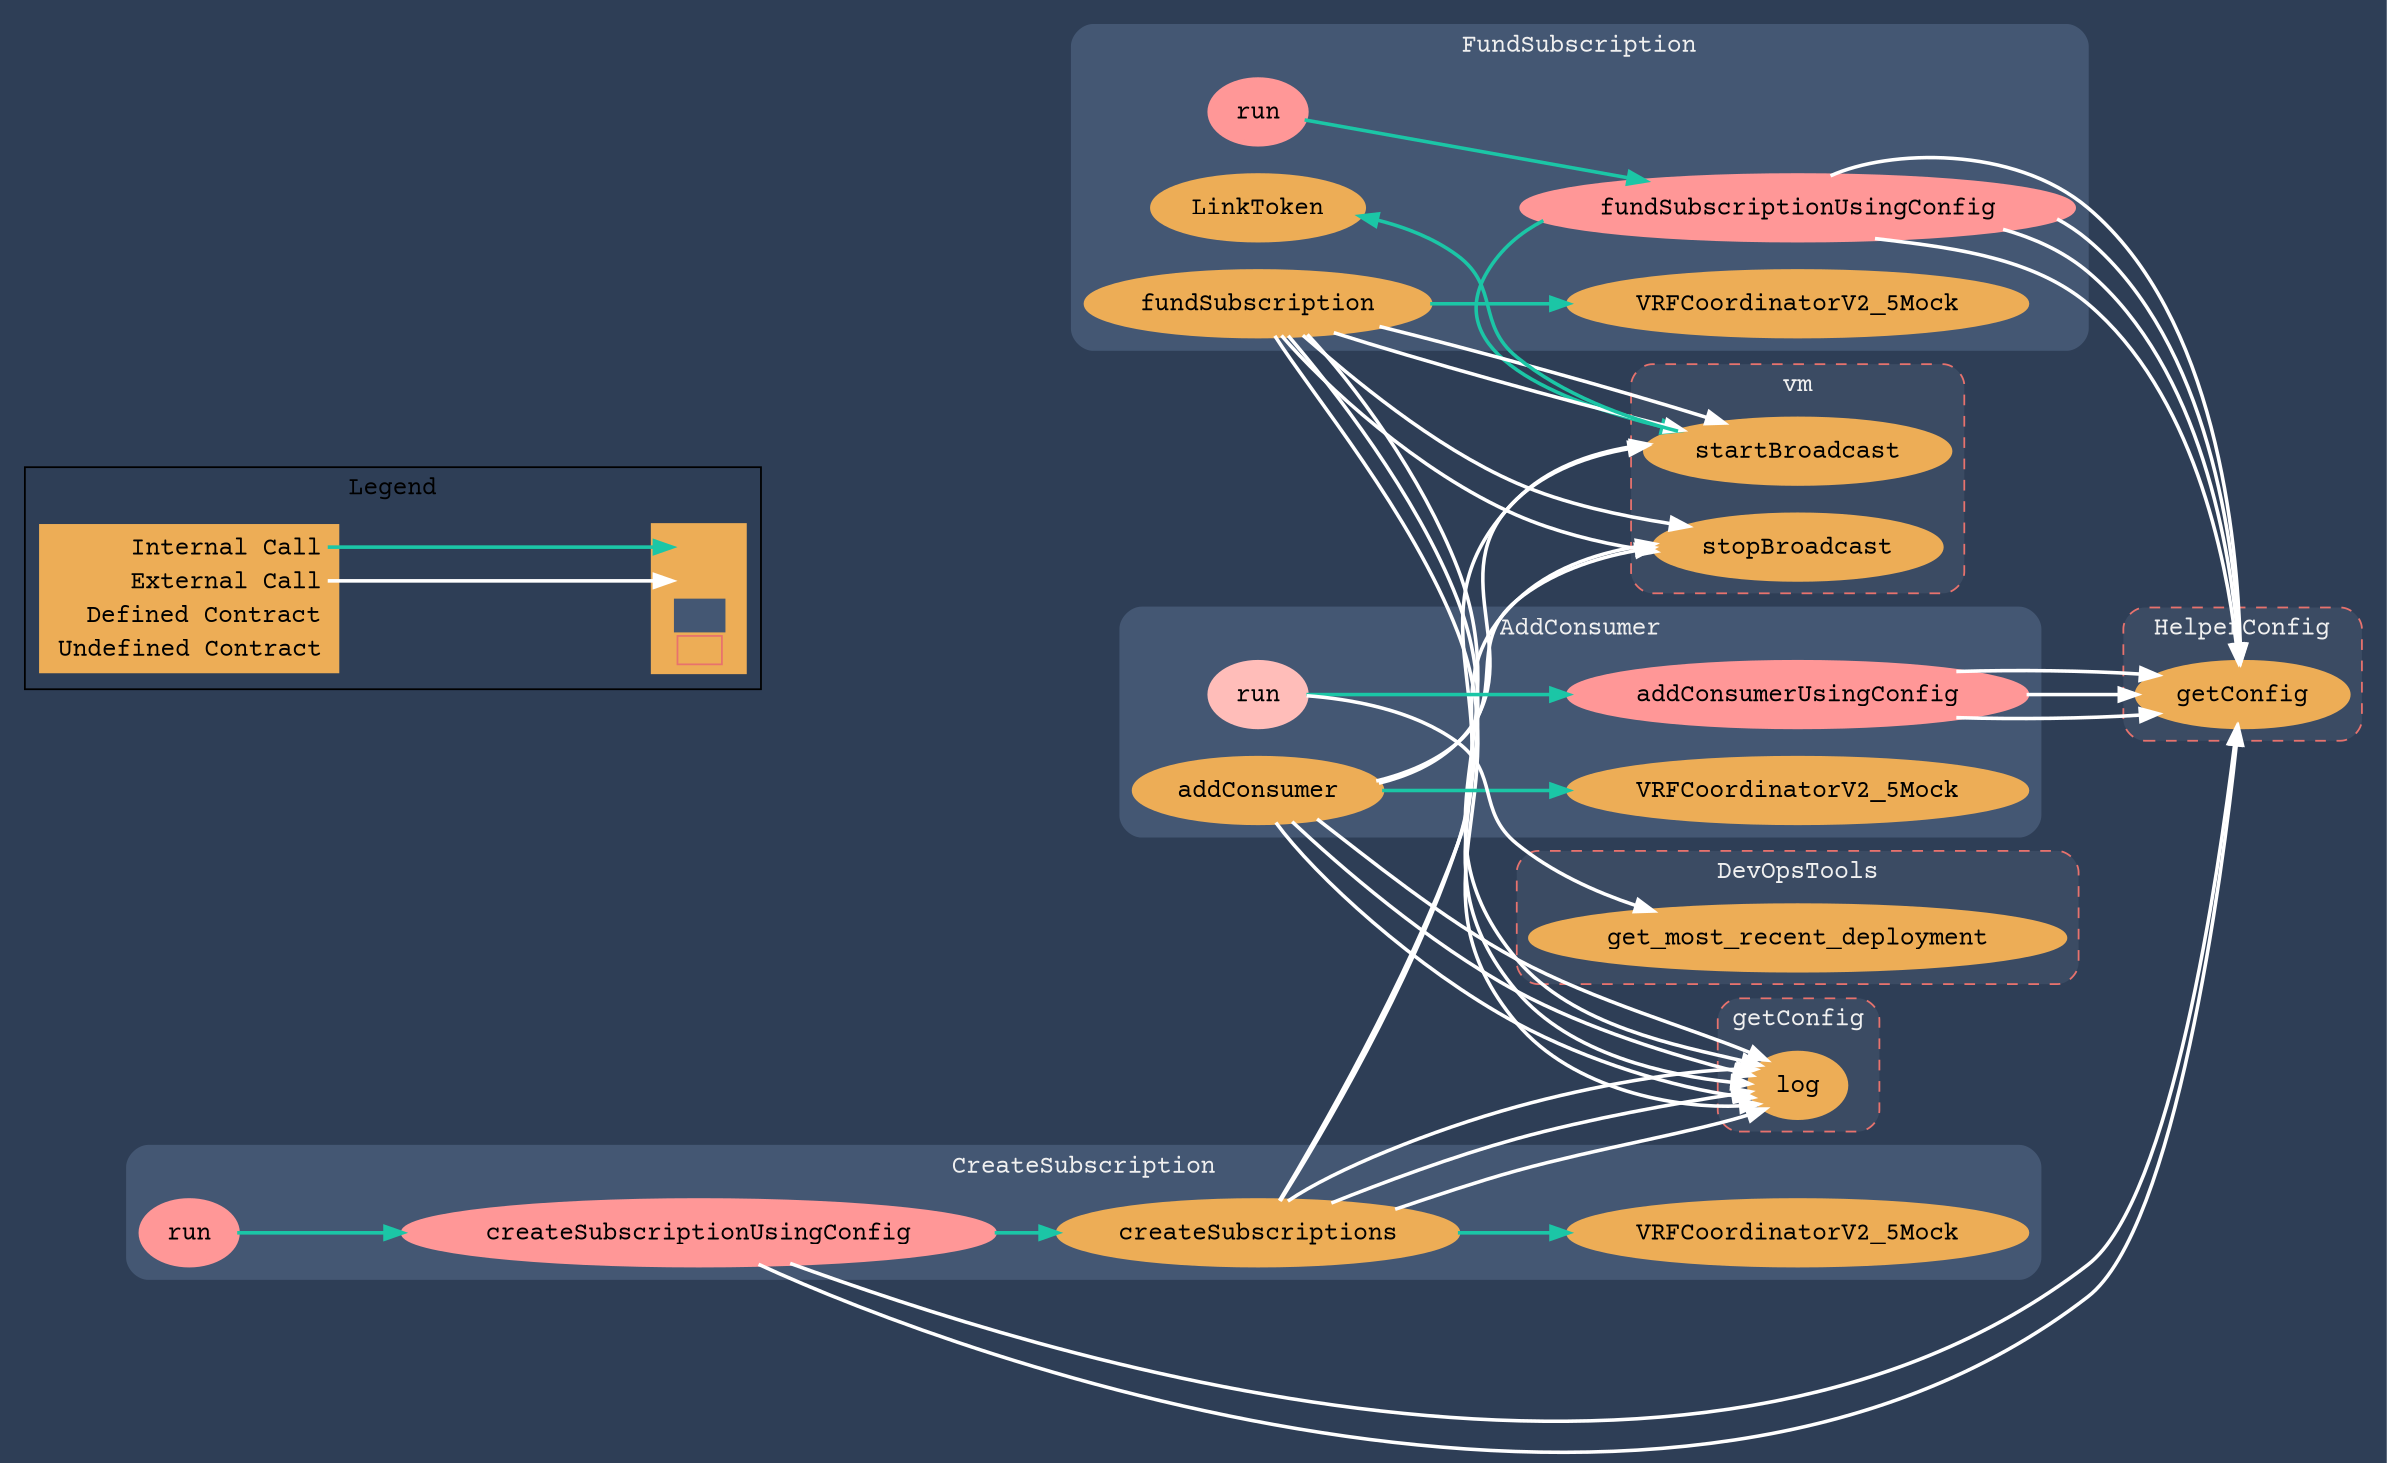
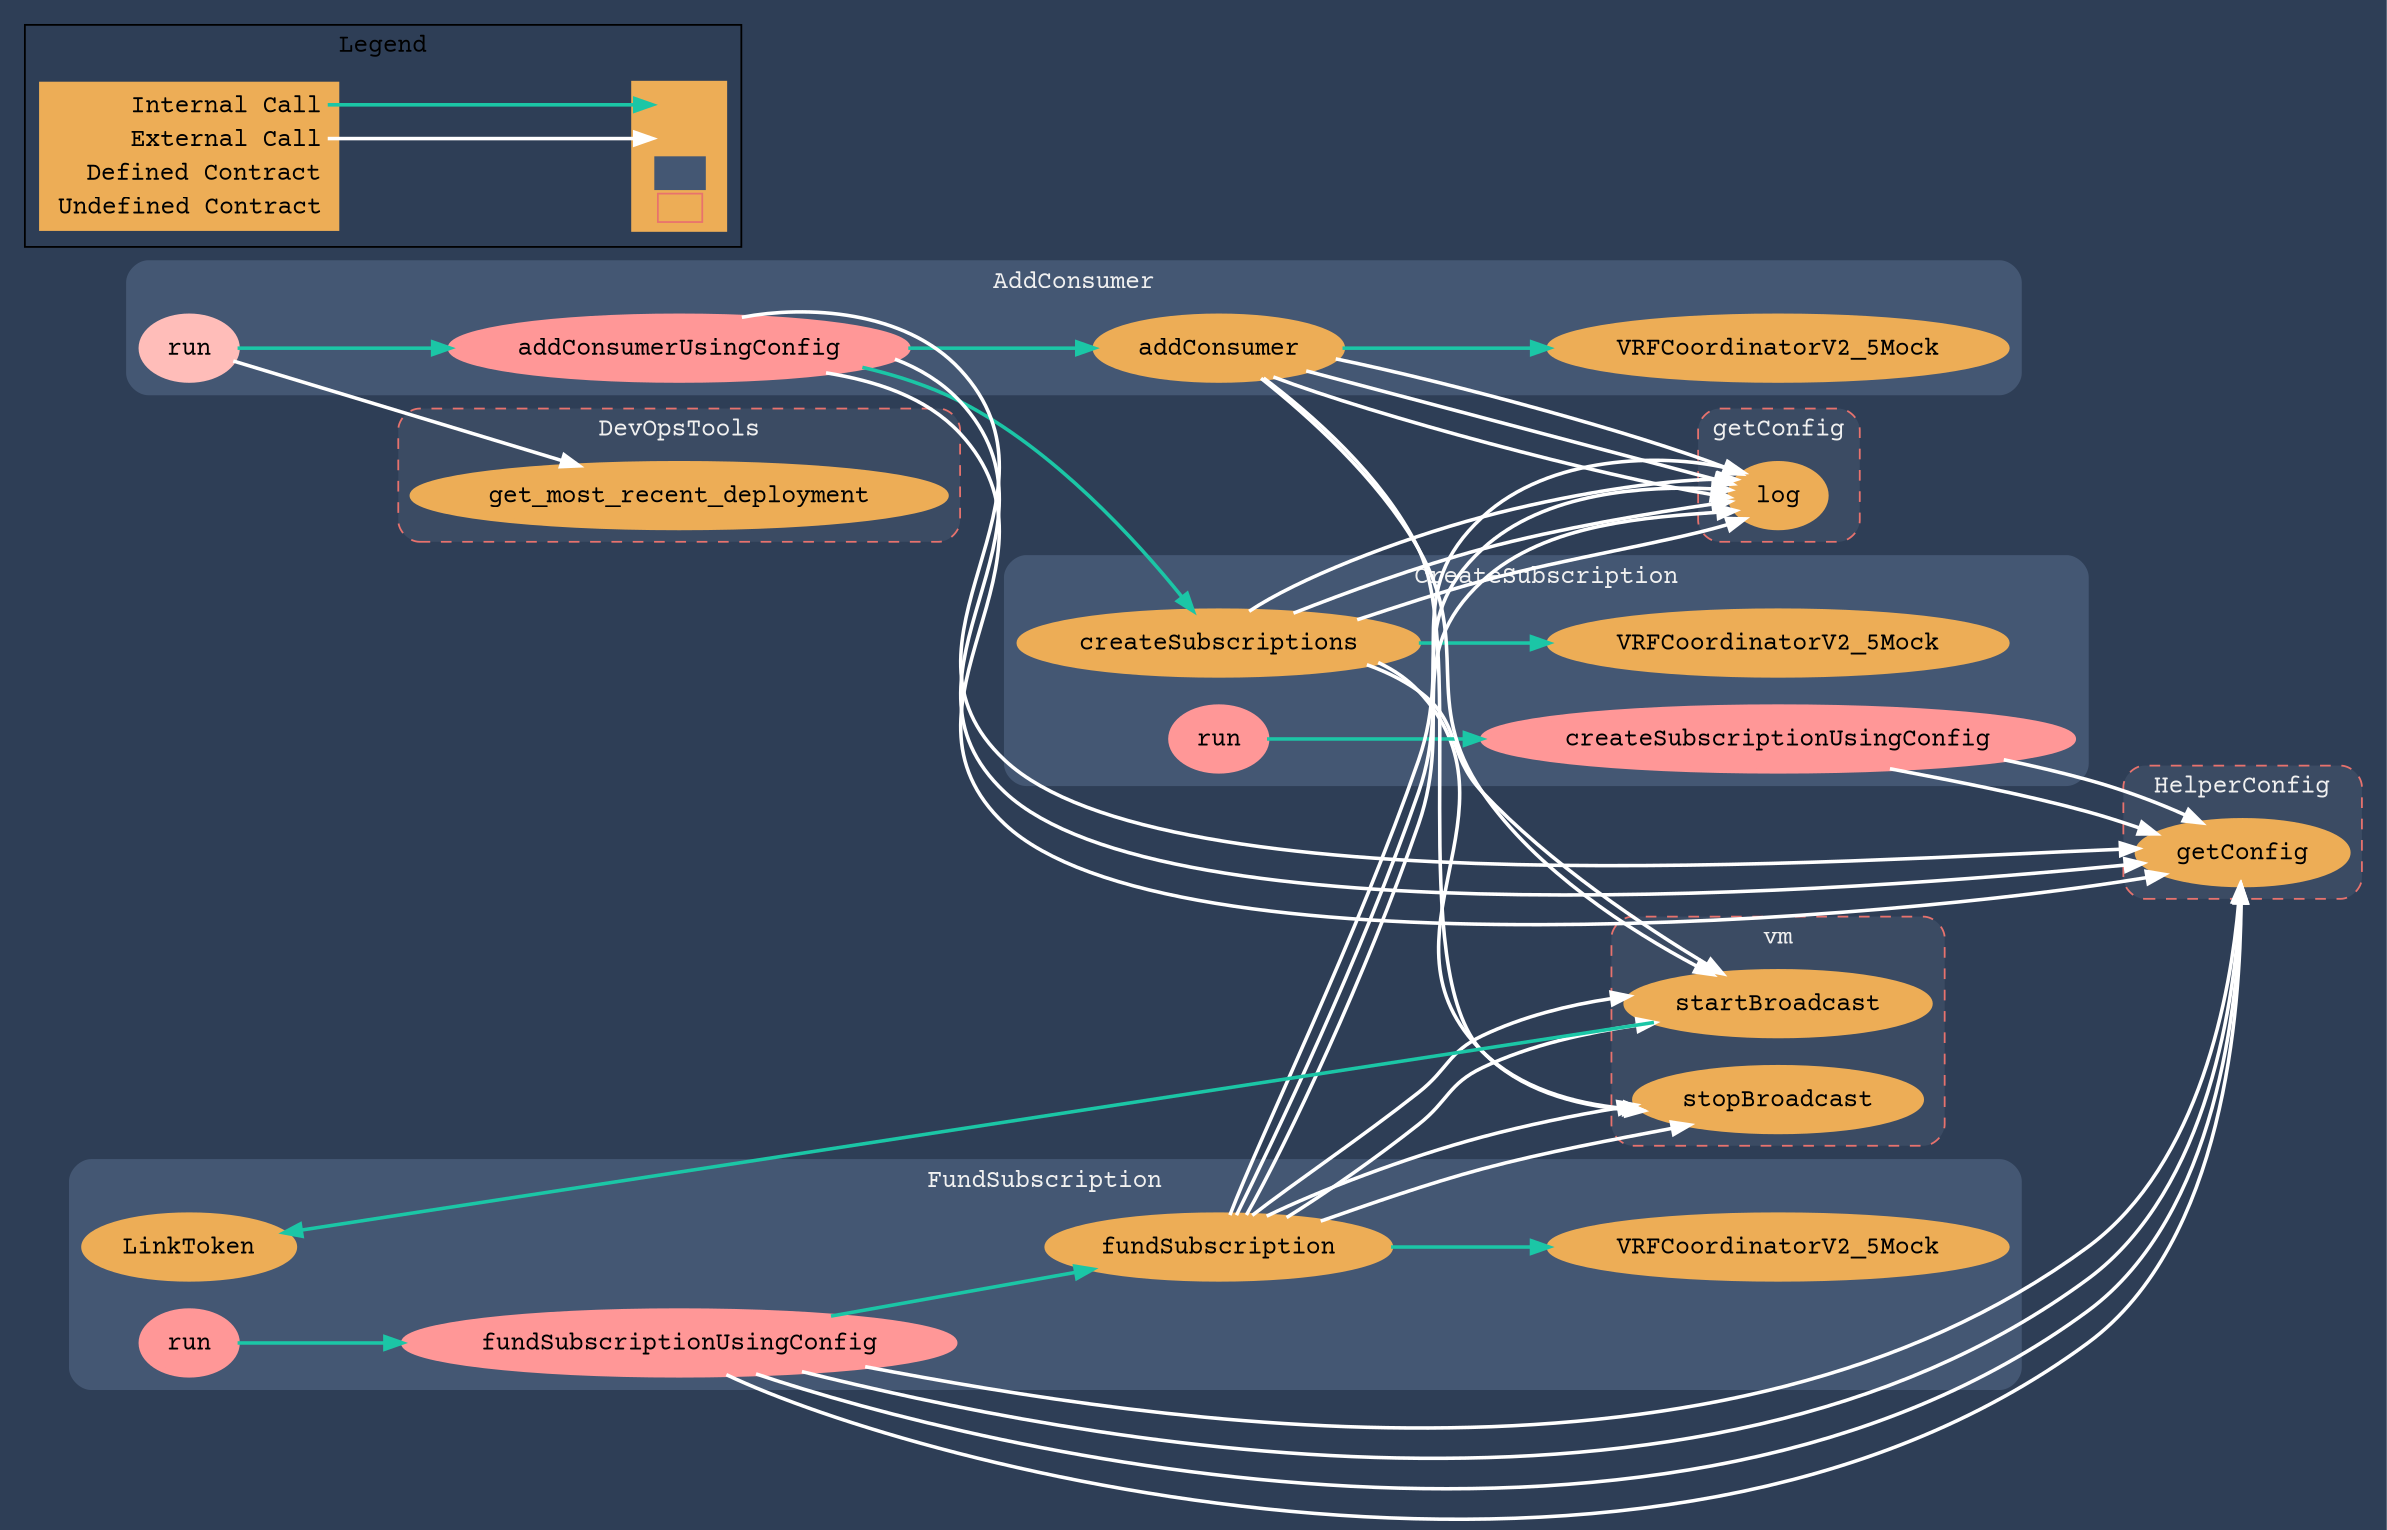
edge "fundSubscriptionUsingConfig" -> "startBroadcast": now "fundSubscriptionUsingConfig" -> "fundSubscription"
edge "addConsumerUsingConfig" -> "addConsumer": added
edge "createSubscriptionUsingConfig" -> "createSubscriptions": now "addConsumerUsingConfig" -> "createSubscriptions"
